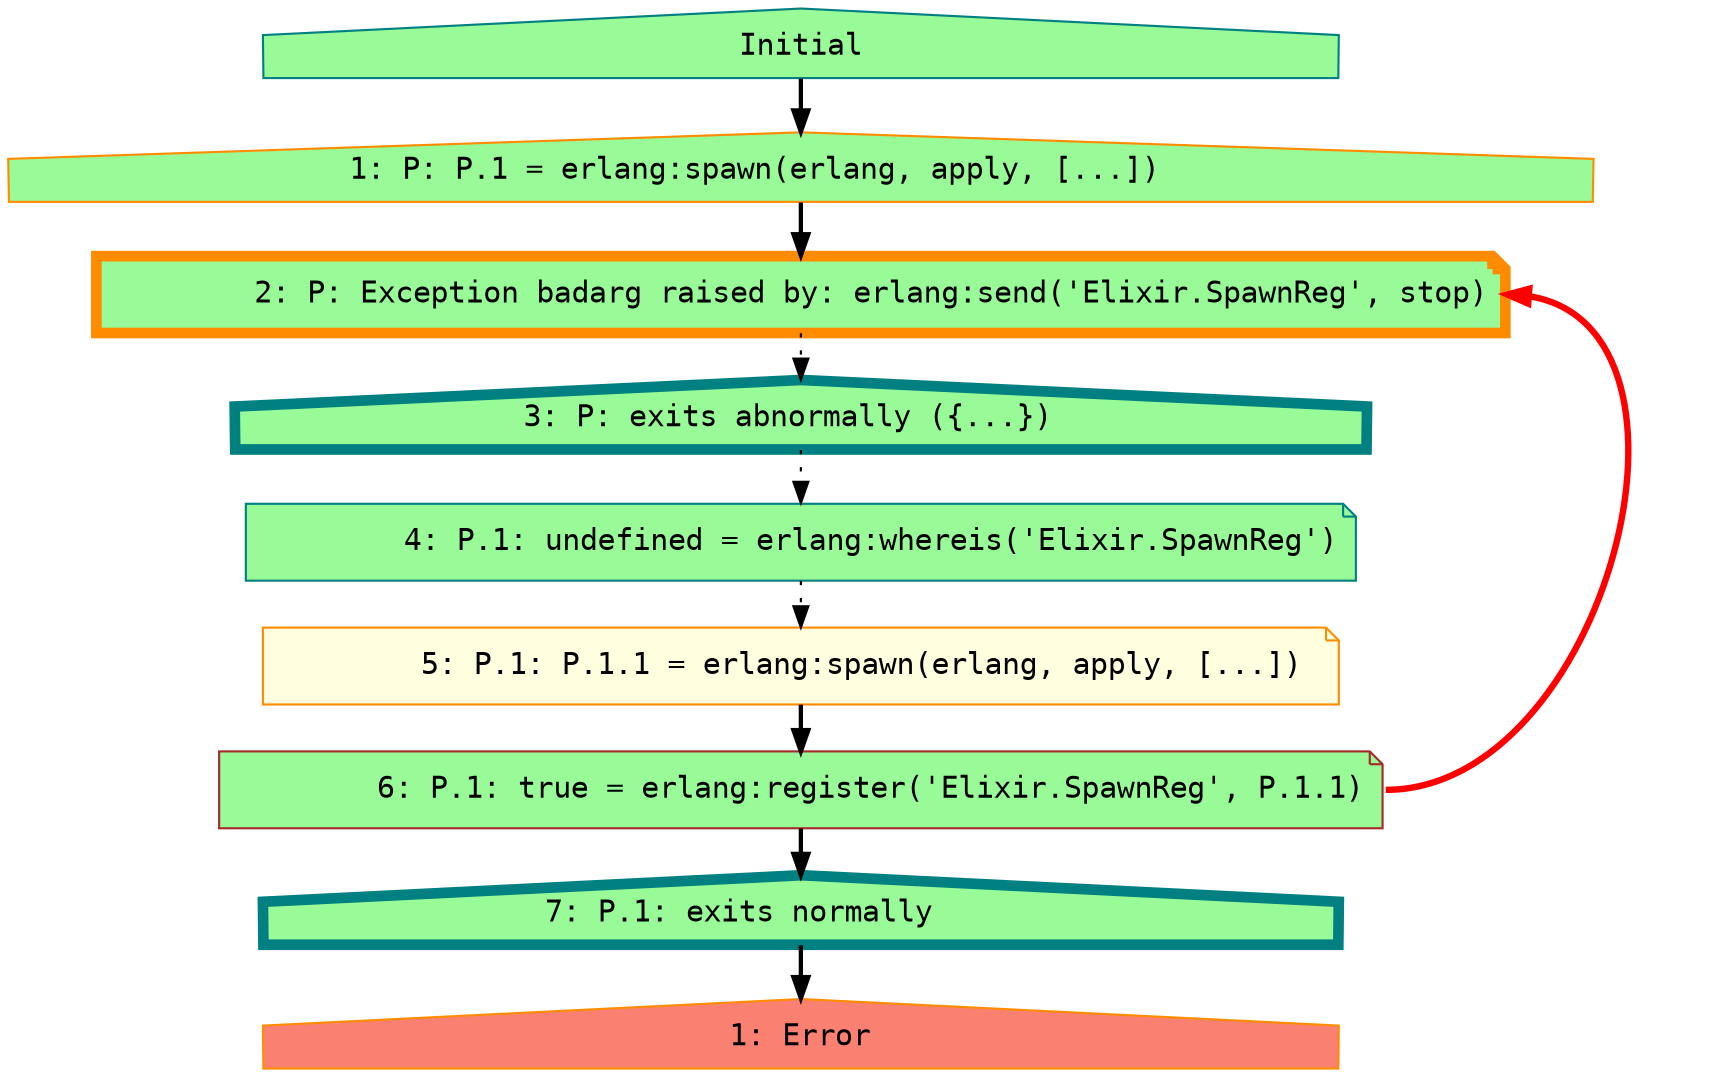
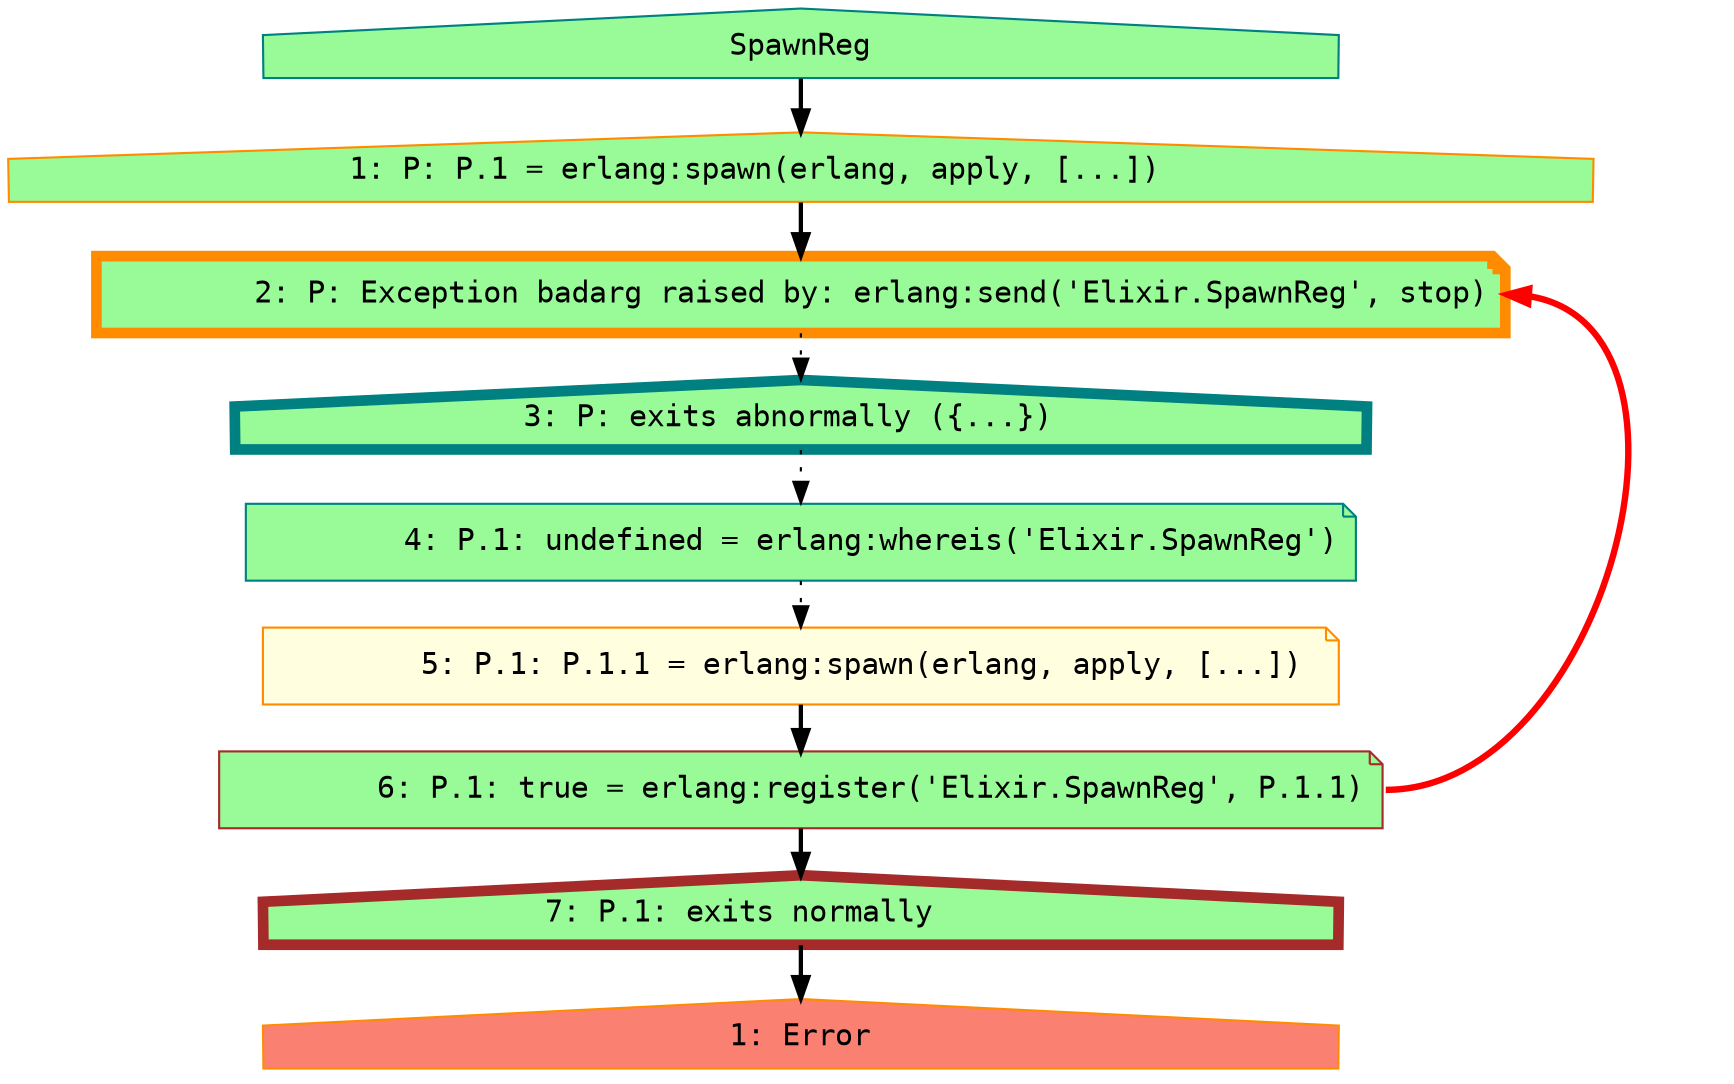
node "Initial": label "Initial" -> "SpawnReg"
node "7: P.1: exits normally": color teal -> brown
